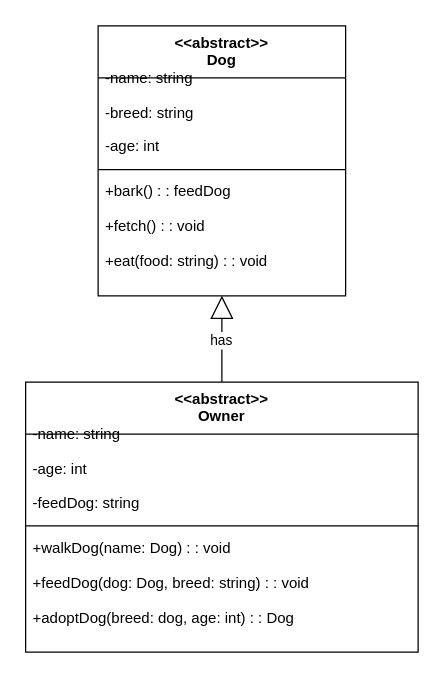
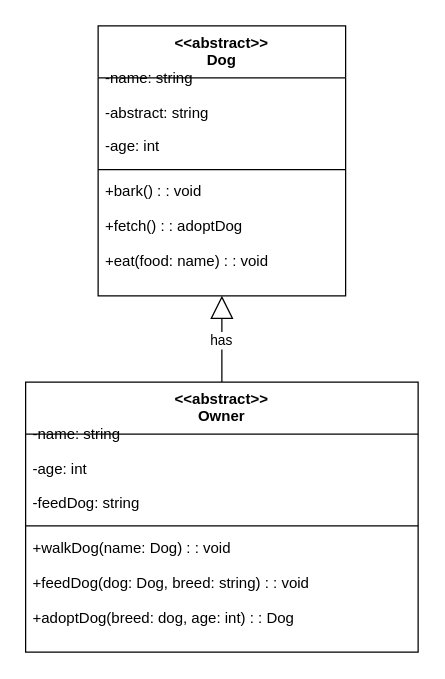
node "-breed: string": label "-breed: string" -> "-abstract: string"
node "+bark() : : feedDog": label "+bark() : : feedDog" -> "+bark() : : void"
node "+fetch() : : void": label "+fetch() : : void" -> "+fetch() : : adoptDog"
node "+eat(food: string) : : void": label "+eat(food: string) : : void" -> "+eat(food: name) : : void"
